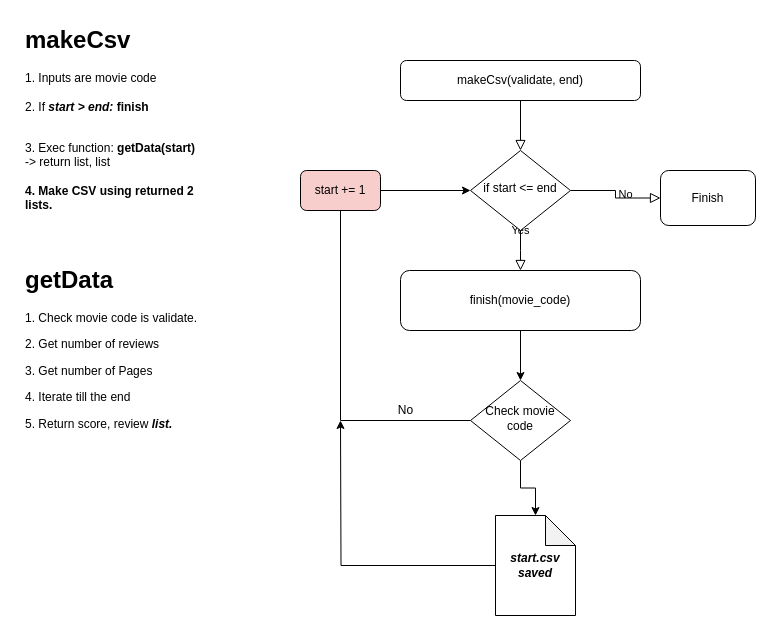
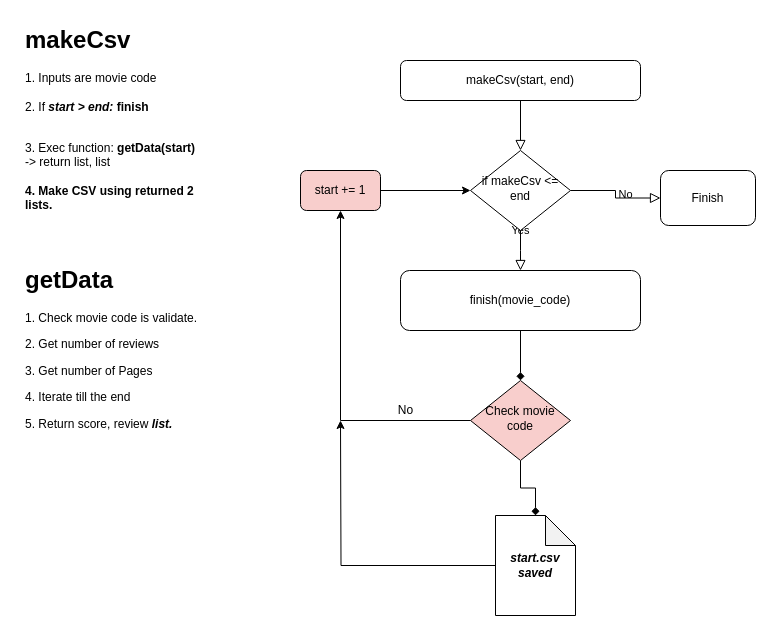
node "makeCsv(validate, end)": label "makeCsv(validate, end)" -> "makeCsv(start, end)"
node "if start <= end": label "if start <= end" -> "if makeCsv <= end"
edge "start += 1" -- "Check movie code": arrowhead none -> classic
edge "finish(movie_code)" -> "Check movie code": arrowhead classic -> diamond
node "Check movie code": fillcolor #ffffff -> #f8cecc
edge "Check movie code" -> "start.csv saved": arrowhead classic -> diamond
